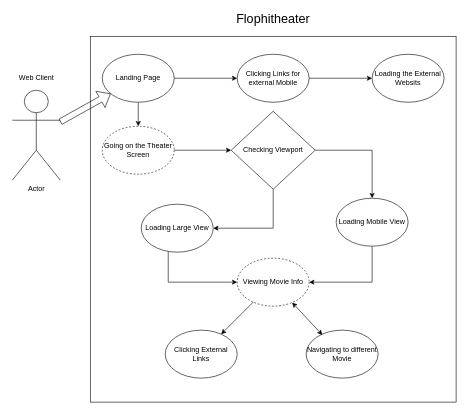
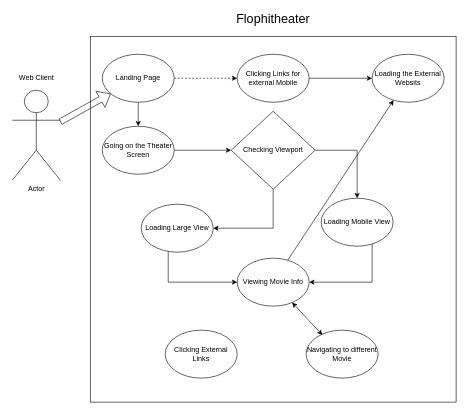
edge "Landing Page" -> "Clicking Links for external Mobile": style solid -> dashed
node "Going on the Theater Screen": style dashed -> solid
node "Loading Mobile View": moved (372, 222) -> (357, 222)
node "Viewing Movie Info": style dashed -> solid
edge "Viewing Movie Info" -> "Clicking External Links": now "Viewing Movie Info" -> "Loading the External Websits"
